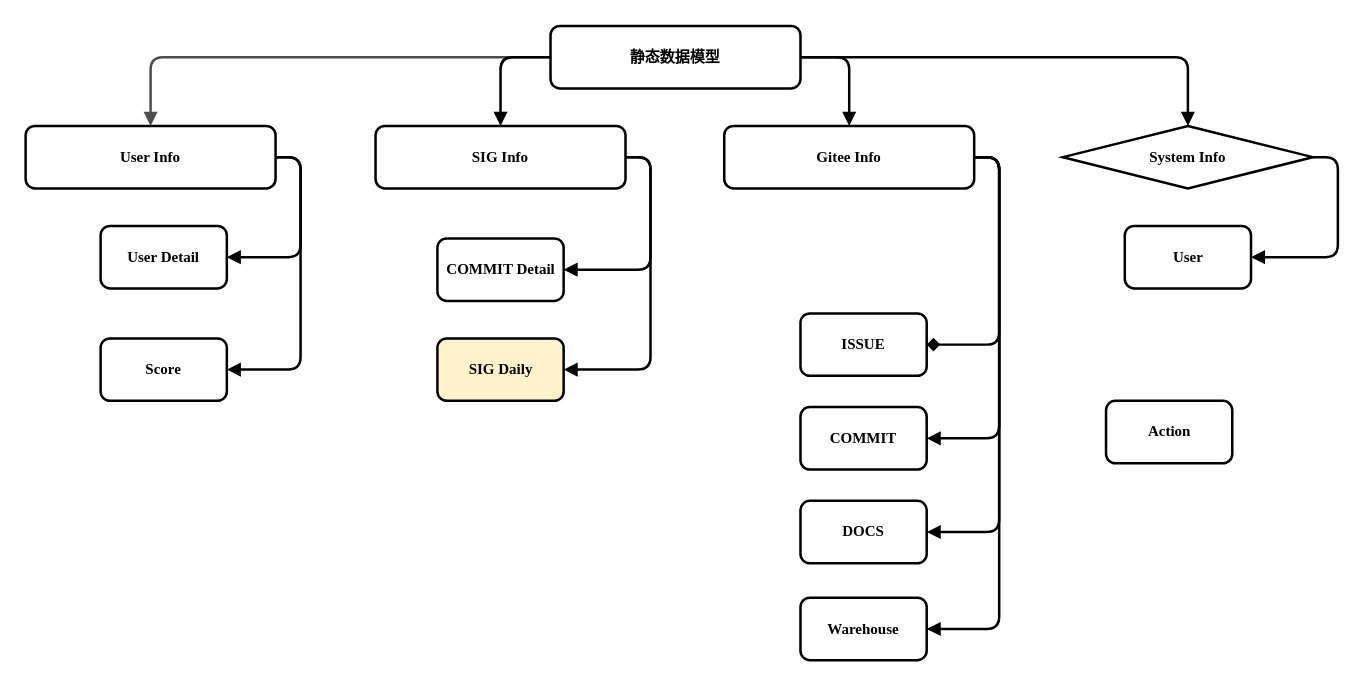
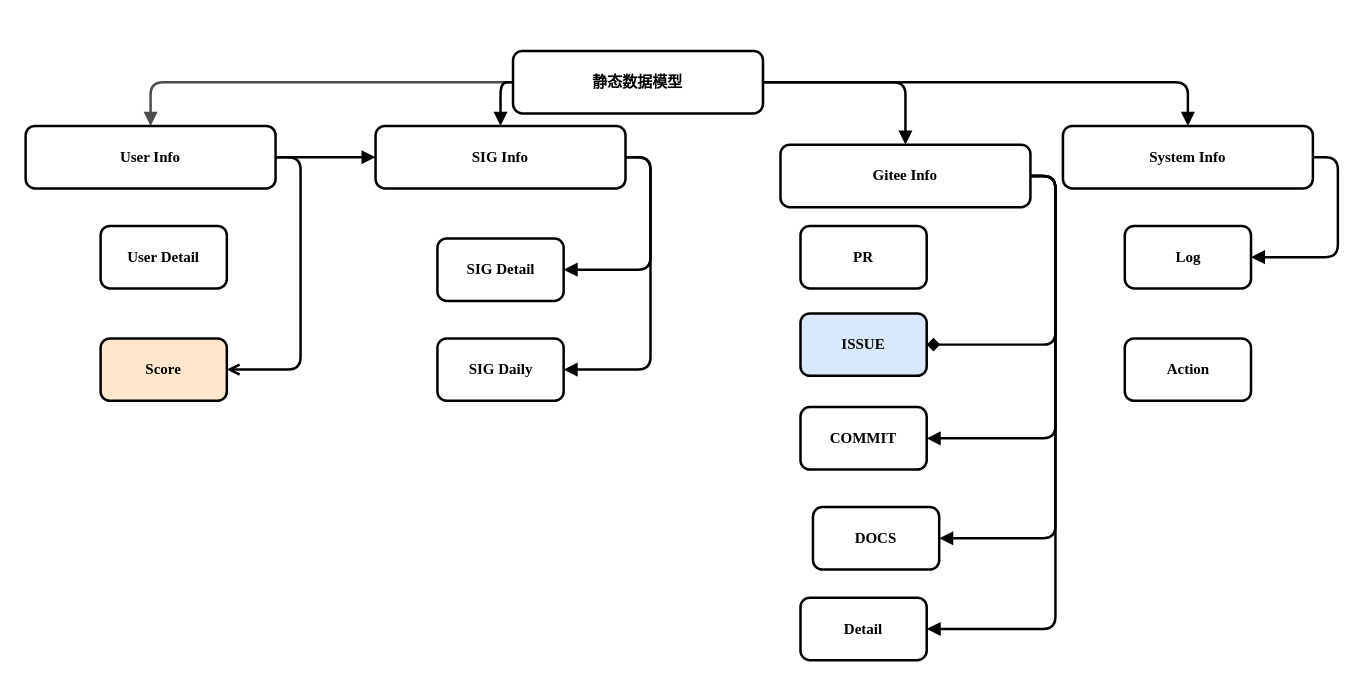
node "静态数据模型": moved (676, 57) -> (638, 82)
node "Gitee Info": moved (849, 157) -> (906, 176)
node "System Info": shape diamond -> rounded rectangle
edge "User Info" -> "User Detail": now "User Info" -> "SIG Info"
node "PR": added
node "User": label "User" -> "Log"
node "COMMIT Detail": label "COMMIT Detail" -> "SIG Detail"
node "ISSUE": fillcolor #ffffff -> #dae8fc
node "Score": fillcolor #ffffff -> #ffe6cc
edge "User Info" -> "Score": arrowhead block -> open
node "SIG Daily": fillcolor #fff2cc -> #ffffff
node "Action": moved (1169, 432) -> (1188, 369)
node "DOCS": moved (864, 532) -> (876, 538)
node "Warehouse": label "Warehouse" -> "Detail"
